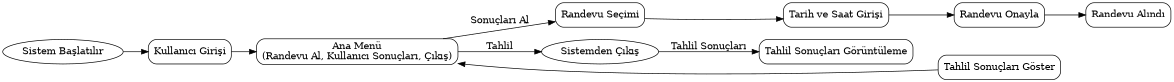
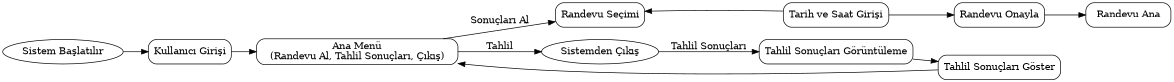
node "Randevu Alındı": label "Randevu Alındı" -> "Randevu Ana"
edge "Randevu Seçimi" -> "Tarih ve Saat Girişi": reversed
node "Ana Menü (Randevu Al, Kullanıcı Sonuçları, Çıkış)": label "Ana Menü (Randevu Al, Kullanıcı Sonuçları, Çıkış)" -> "Ana Menü (Randevu Al, Tahlil Sonuçları, Çıkış)"
edge "Tahlil Sonuçları Görüntüleme" -> "Tahlil Sonuçları Göster": added
